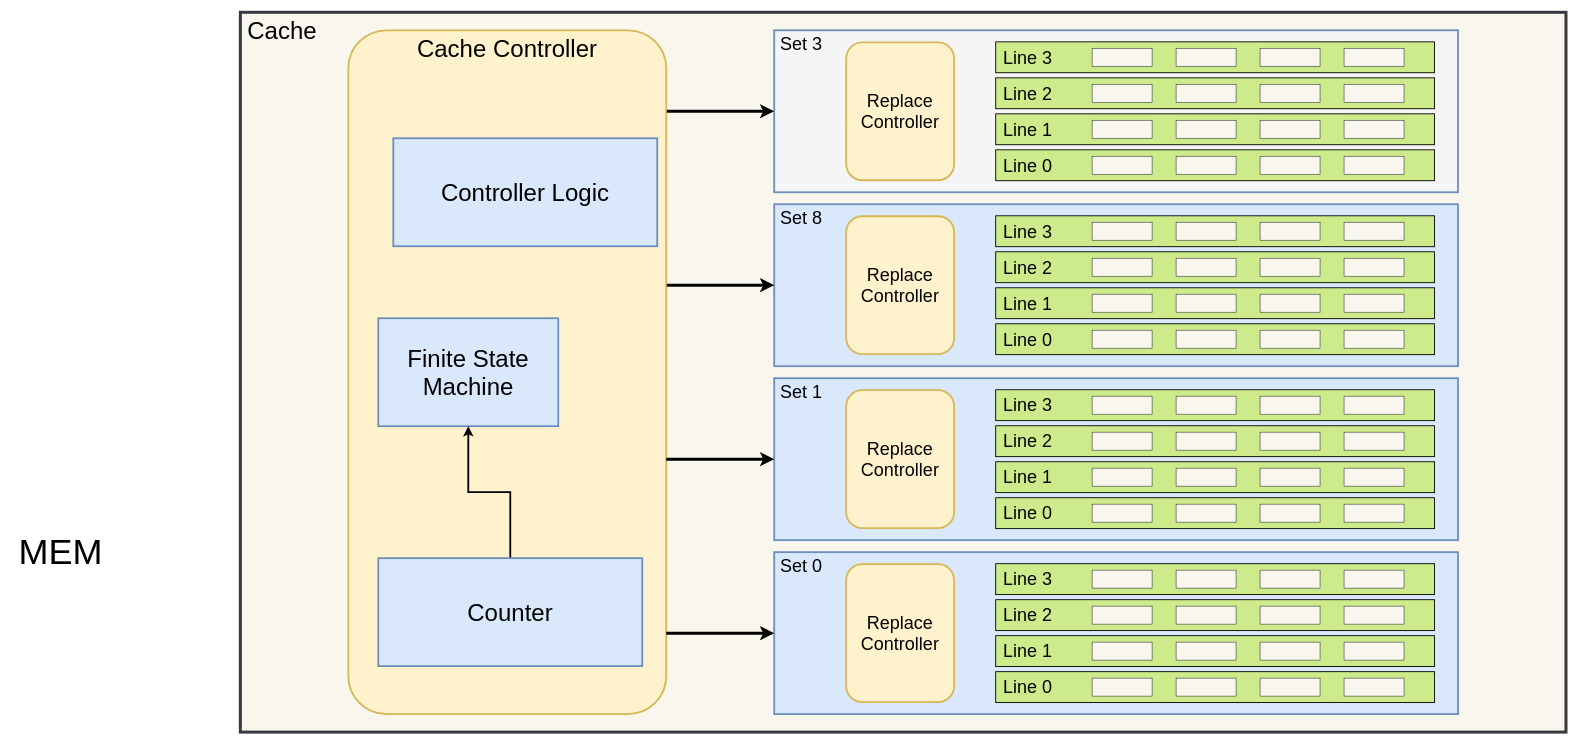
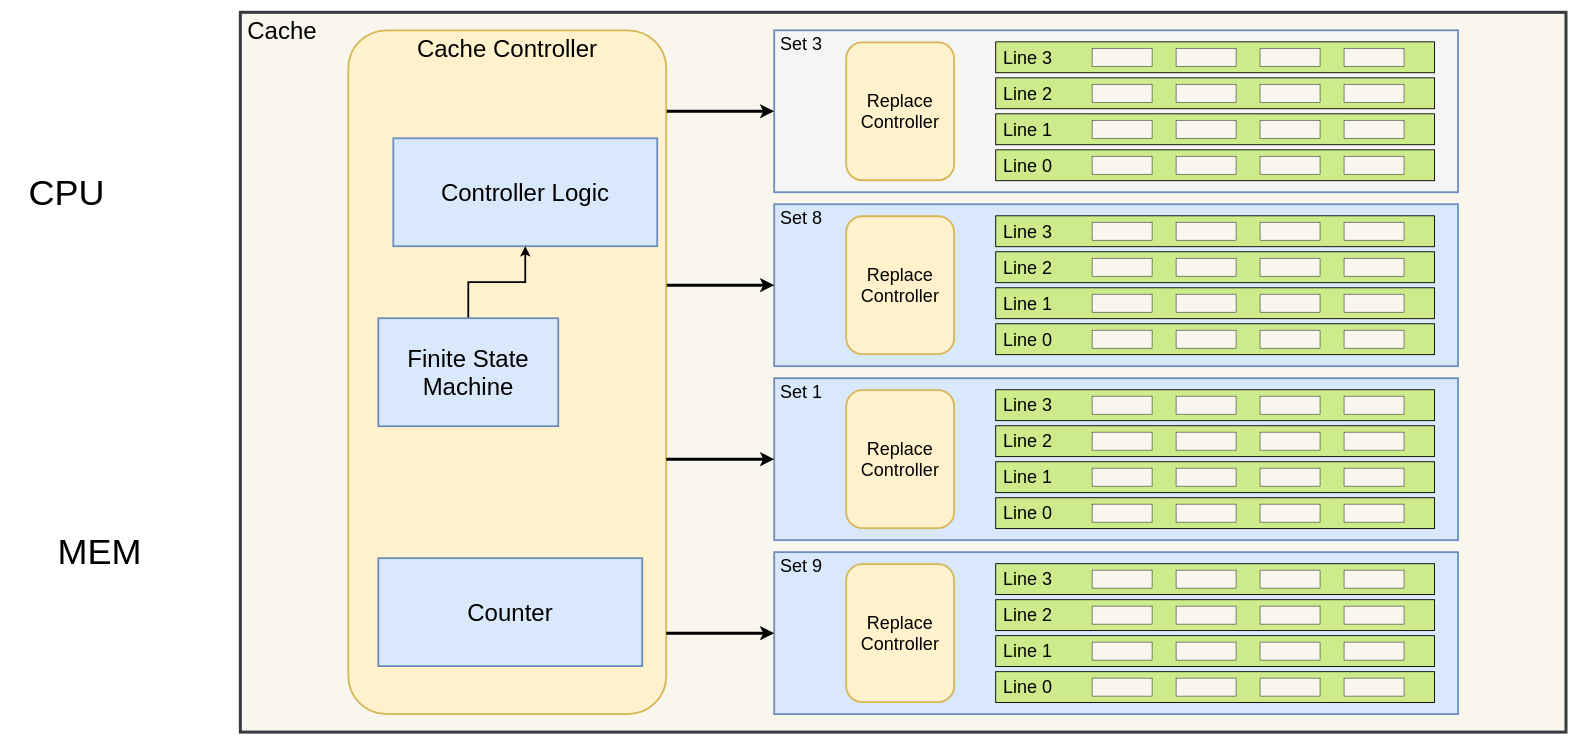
node "CPU": added
edge "Finite State Machine" -> "Controller Logic": added
edge "Counter" -> "Finite State Machine": removed
node "MEM": moved (60, 552) -> (99, 552)
node "Set 0": label "Set 0" -> "Set 9"
